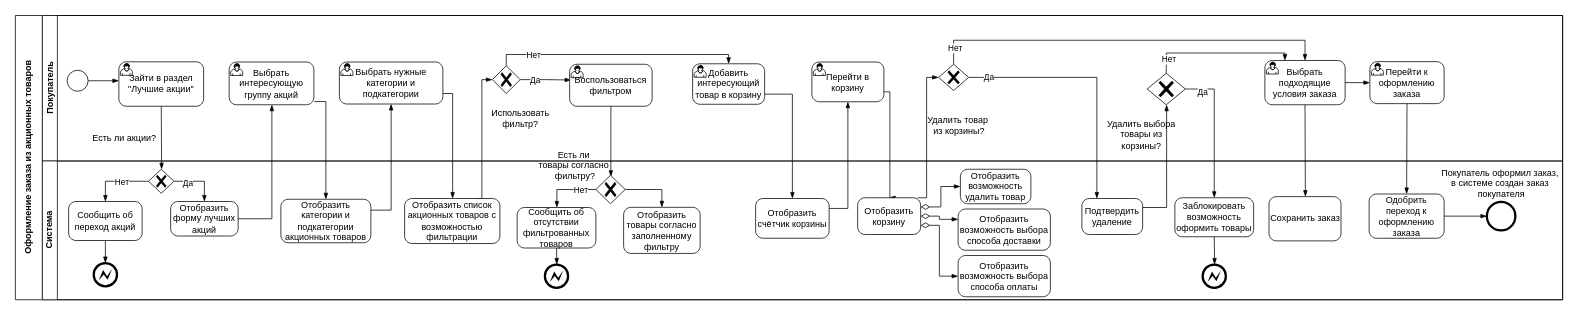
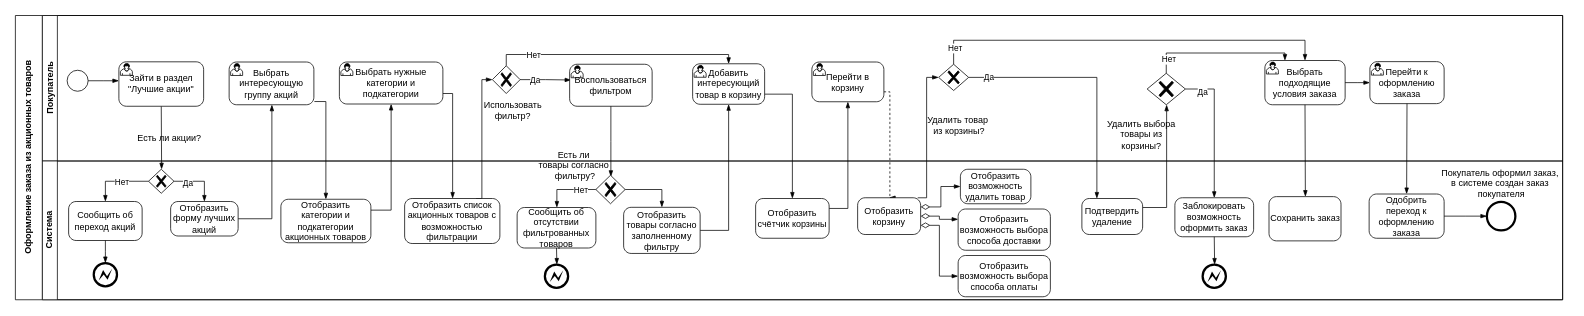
node "Использовать фильтр?": moved (520, 118) -> (512, 110)
node "Есть ли акции?": moved (124, 138) -> (169, 138)
edge "Перейти в корзину" -> "Отобразить корзину": style solid -> dashed
edge "Отобразить товары согласно заполненному фильтру" -> "Добавить интересующий товар в корзину": added
node "Заблокировать возможность оформить товары": label "Заблокировать возможность оформить товары" -> "Заблокировать возможность оформить заказ"
